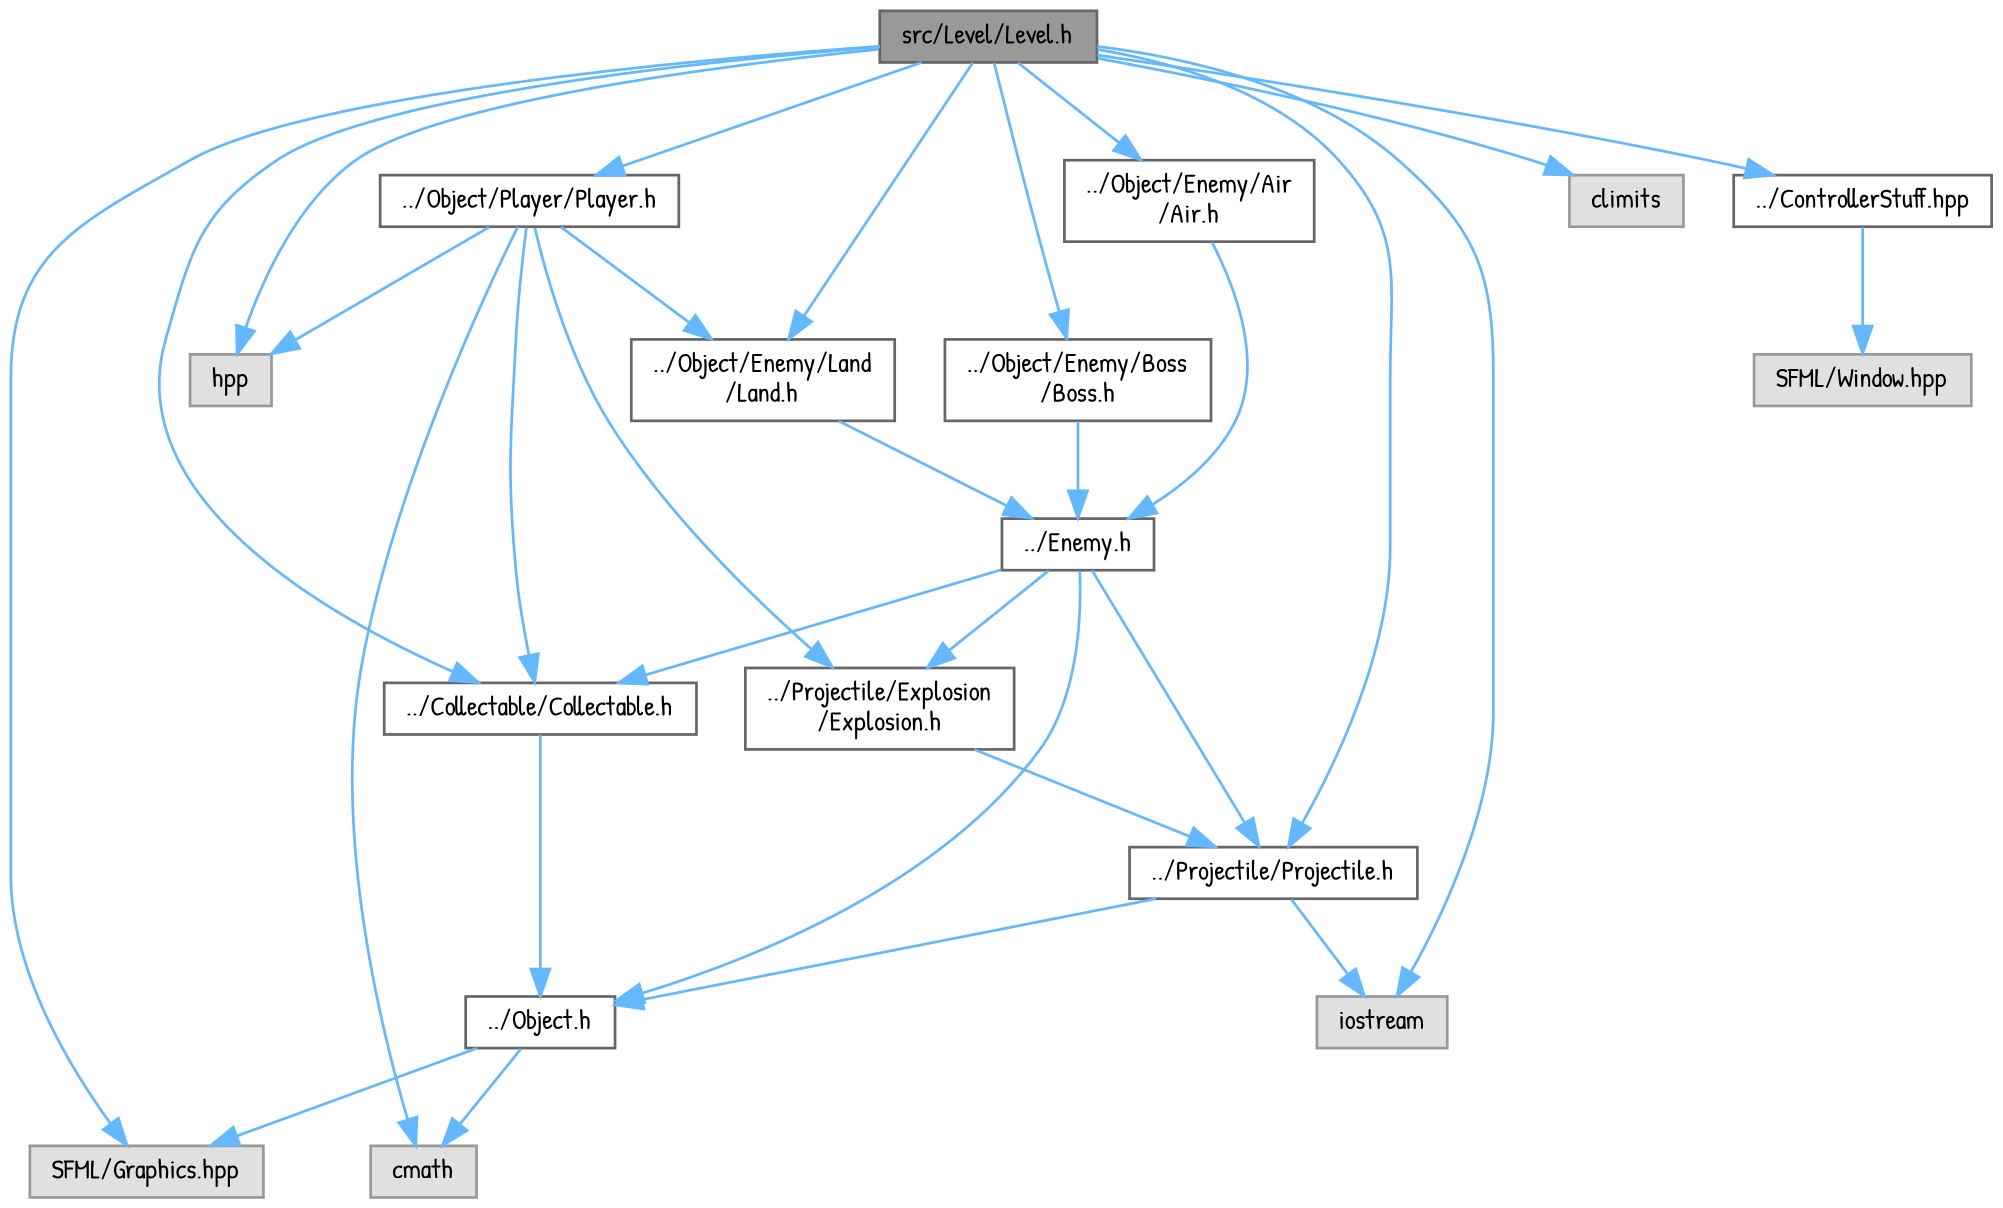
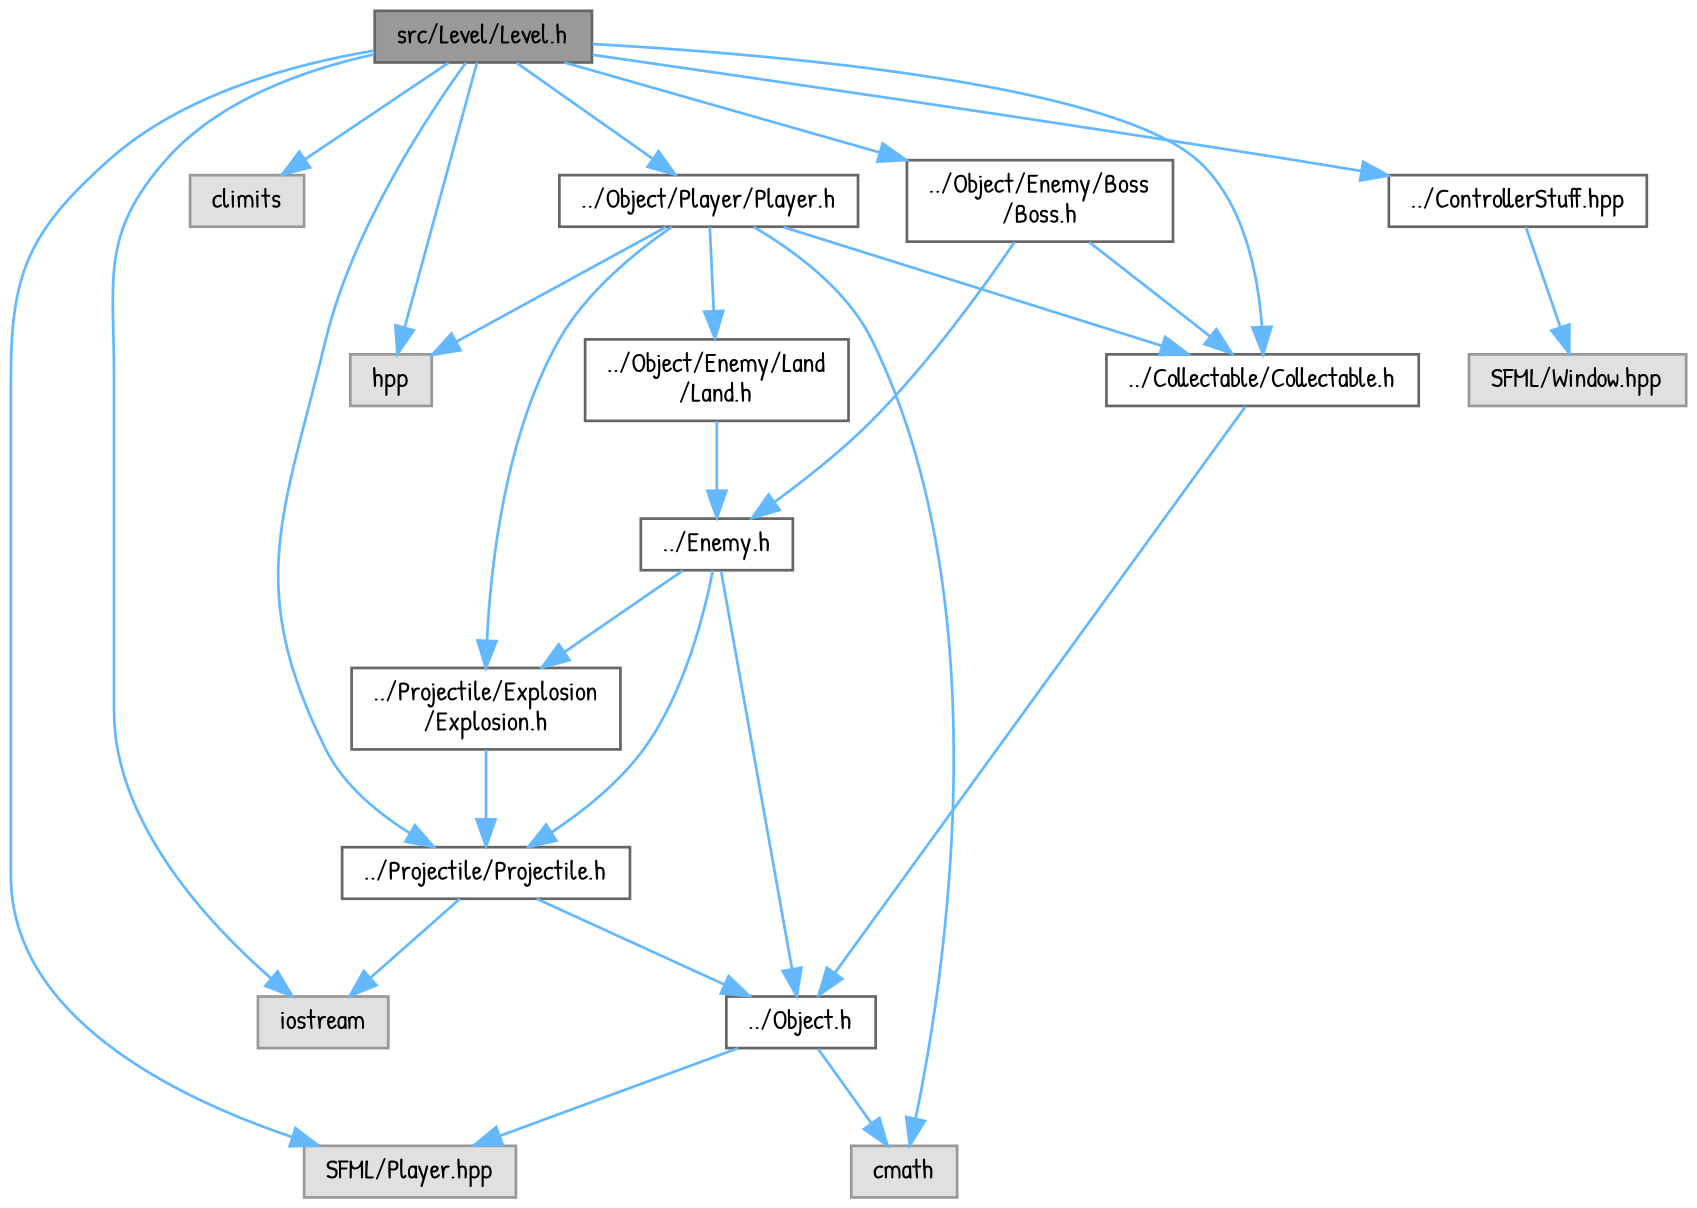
edge "src/Level/Level.h" -> "../Object/Enemy/Land /Land.h": removed
node "../Object/Enemy/Air /Air.h": removed
edge "../Enemy.h" -> "../Collectable/Collectable.h": now "../Object/Enemy/Boss /Boss.h" -> "../Collectable/Collectable.h"
node "SFML/Graphics.hpp": label "SFML/Graphics.hpp" -> "SFML/Player.hpp"
